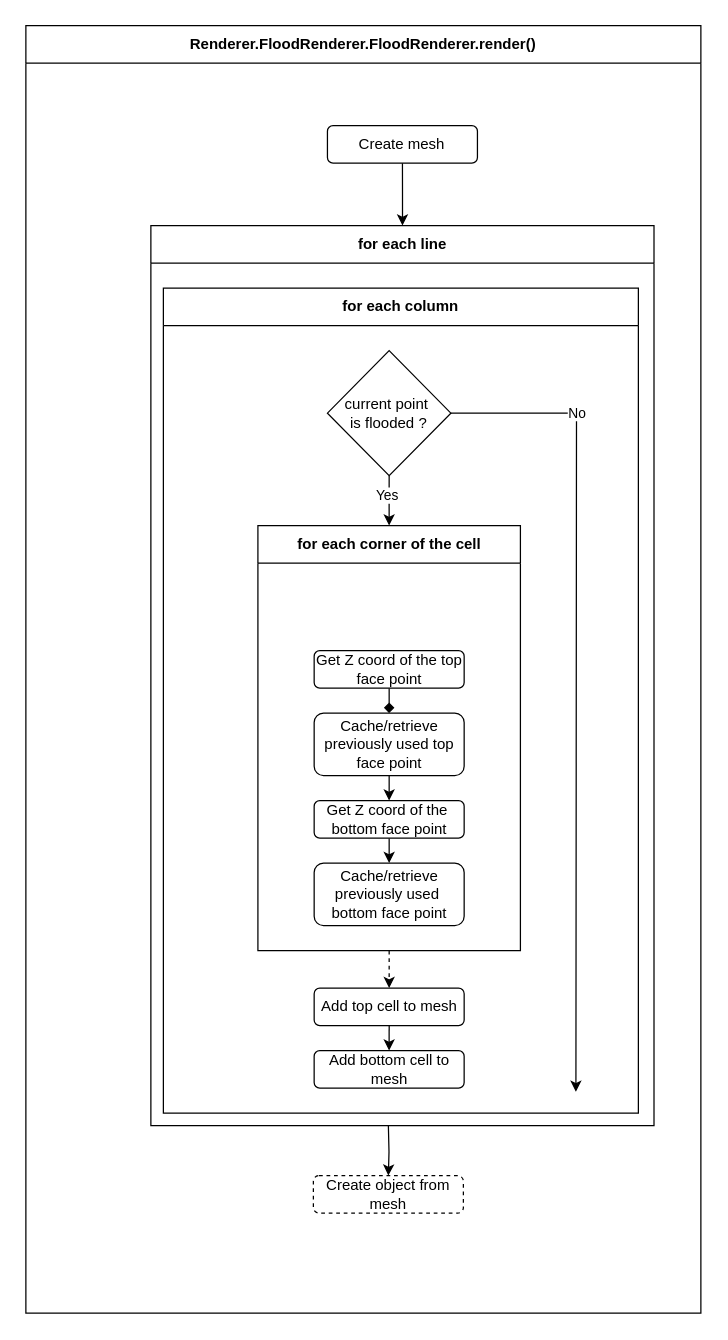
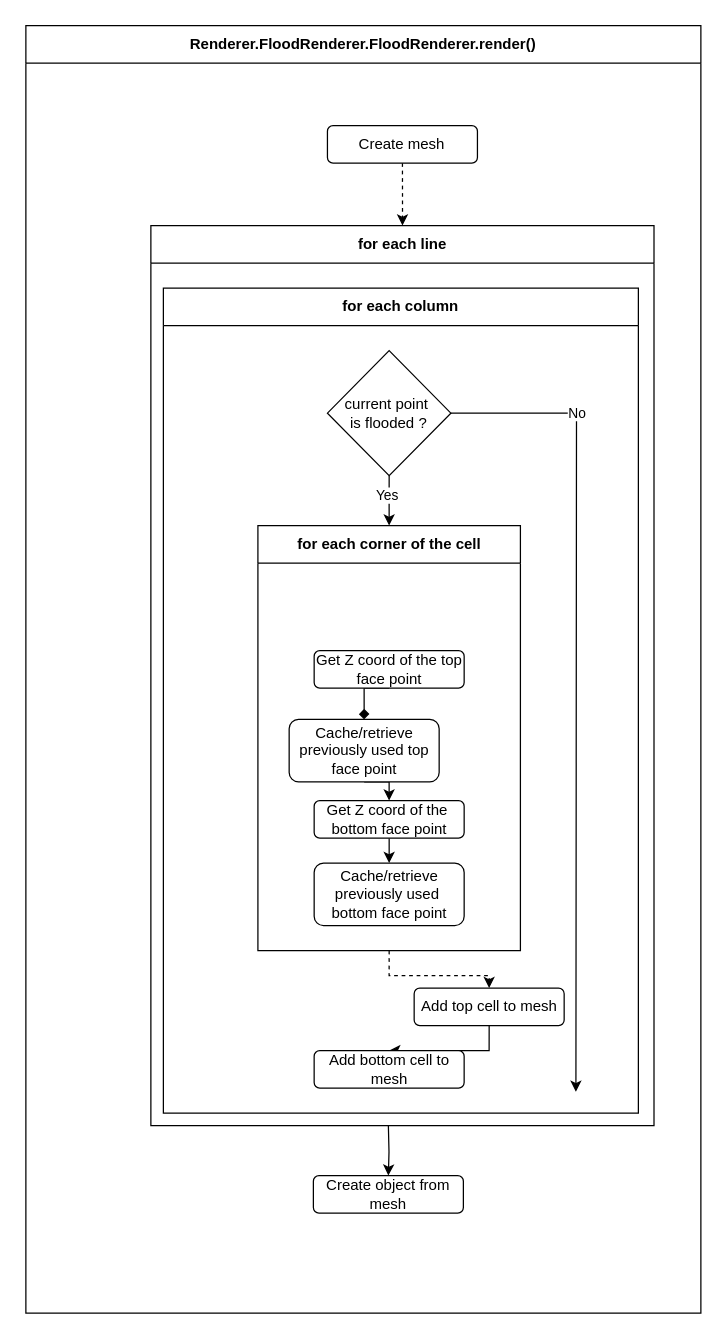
edge "Create mesh" -> "for each line": style solid -> dashed
node "Cache/retrieve previously used top face point": moved (389, 744) -> (364, 751)
node "Add top cell to mesh": moved (389, 1007) -> (489, 1007)
node "Create object from mesh": style dashed -> solid
